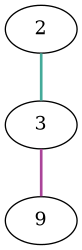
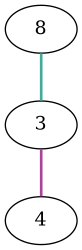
node "2": label "2" -> "8"
node "9": label "9" -> "4"
